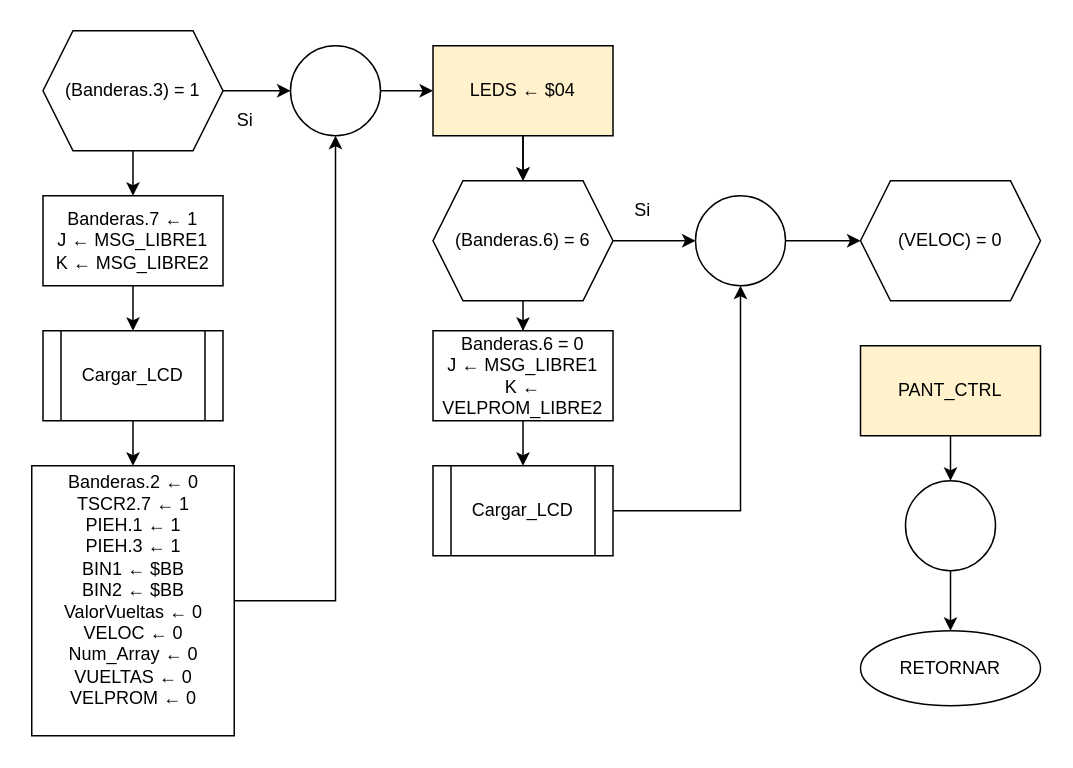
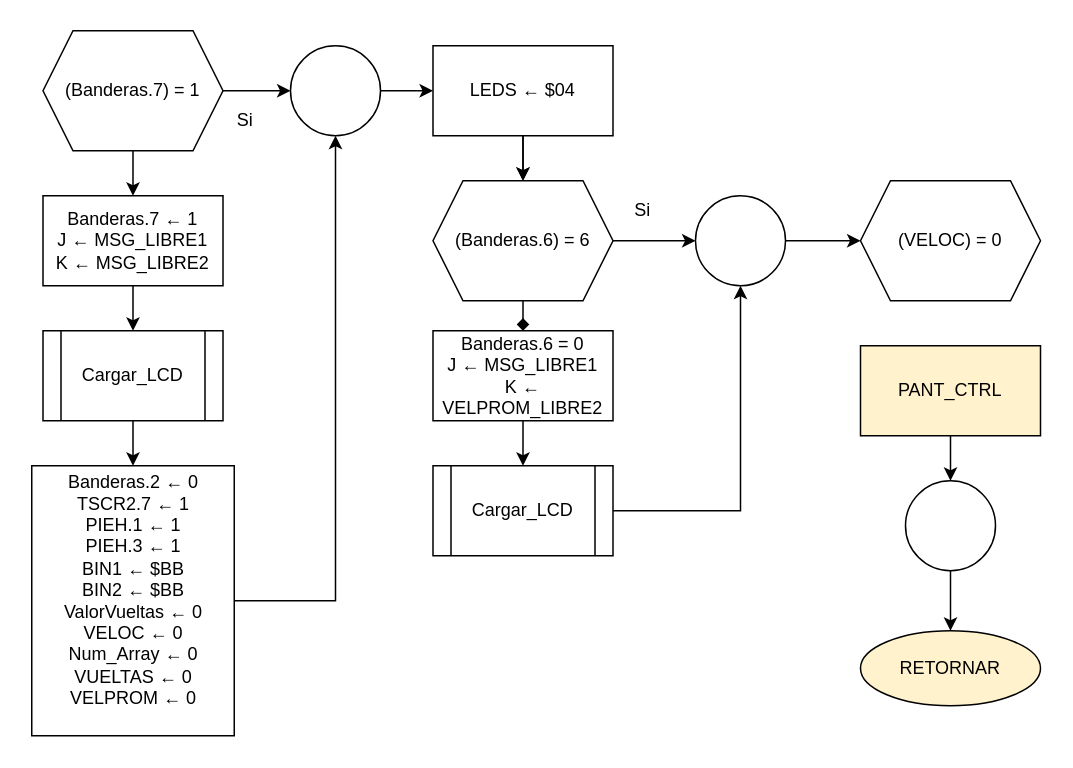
node "(Banderas.3) = 1": label "(Banderas.3) = 1" -> "(Banderas.7) = 1"
node "LEDS ← $04": fillcolor #fff2cc -> #ffffff
edge "(Banderas.6) = 6" -> "Banderas.6 = 0 J ← MSG_LIBRE1 K ← VELPROM_LIBRE2": arrowhead classic -> diamond
node "RETORNAR": fillcolor #ffffff -> #fff2cc
